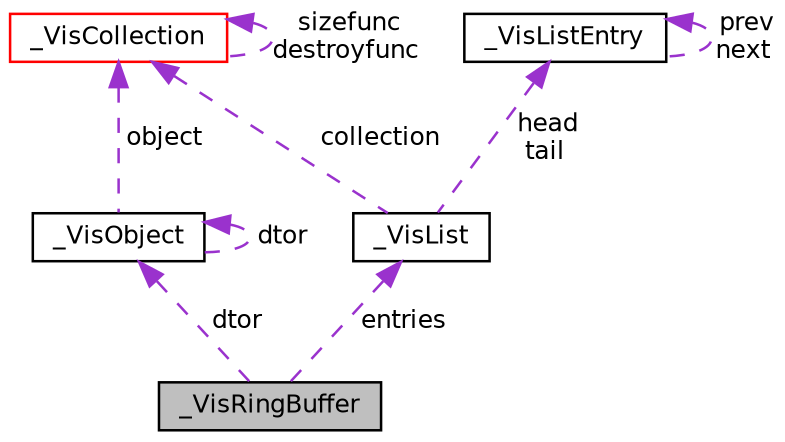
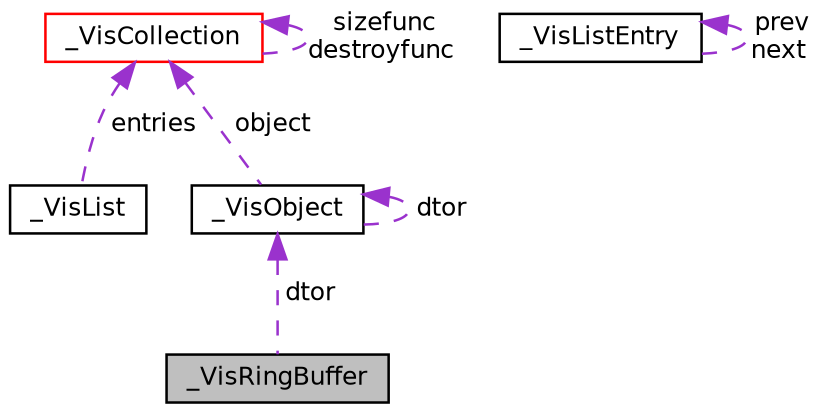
edge "_VisList" -> "_VisCollection": label " collection" -> " entries"
edge "_VisList" -> "_VisListEntry": removed, label "head tail"
edge "_VisRingBuffer" -> "_VisList": removed, label "entries"
